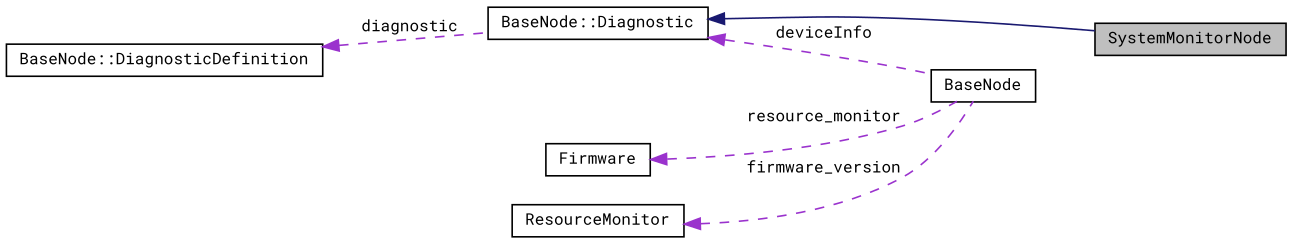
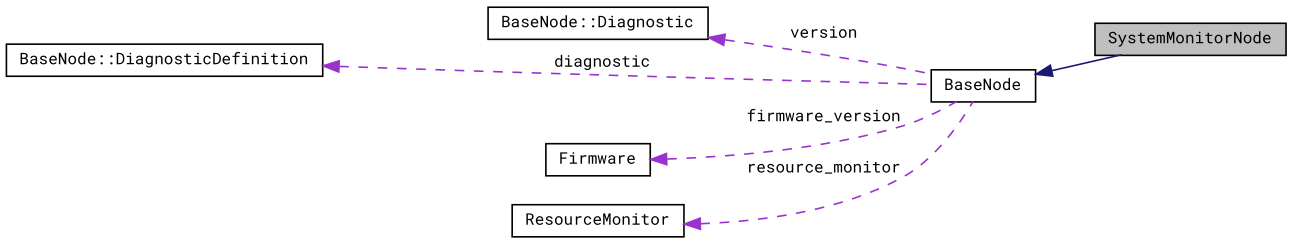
edge "SystemMonitorNode" -> "BaseNode::Diagnostic": now "SystemMonitorNode" -> "BaseNode"
edge "BaseNode" -> "BaseNode::Diagnostic": label " deviceInfo" -> " version"
edge "BaseNode::Diagnostic" -> "BaseNode::DiagnosticDefinition": now "BaseNode" -> "BaseNode::DiagnosticDefinition"
edge "BaseNode" -> "Firmware": label " resource_monitor" -> " firmware_version"
edge "BaseNode" -> "ResourceMonitor": label " firmware_version" -> " resource_monitor"
